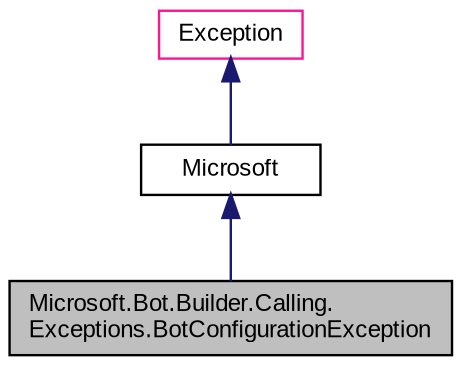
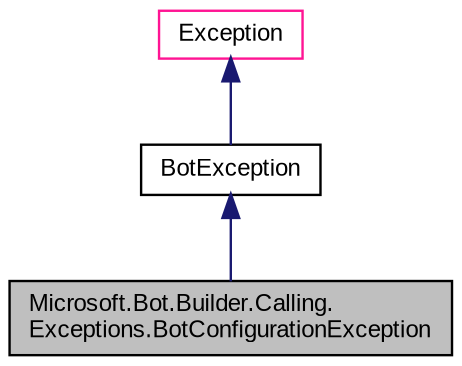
node "Microsoft": label "Microsoft" -> "BotException"
